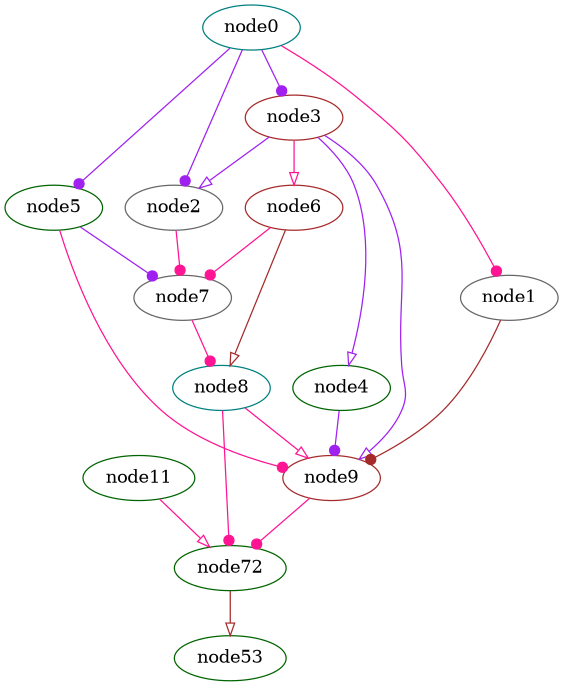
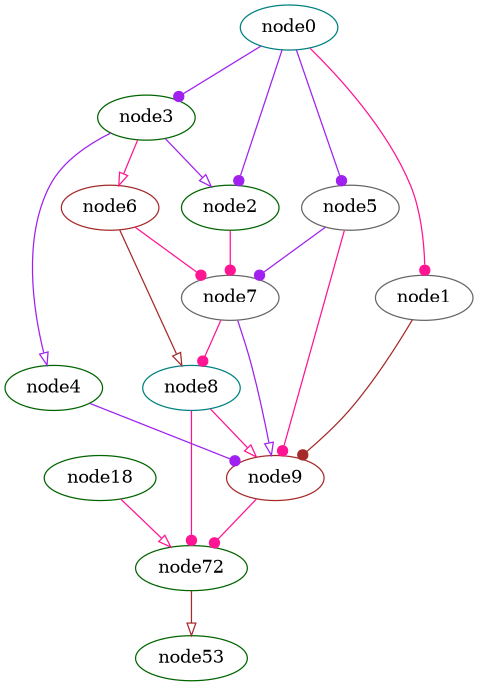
node "node3": color brown -> darkgreen
node "node5": color darkgreen -> gray40
node "node2": color gray40 -> darkgreen
edge "node3" -> "node9": now "node7" -> "node9"
node "node11": label "node11" -> "node18"
